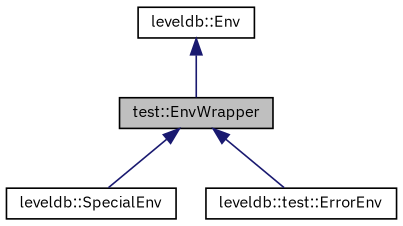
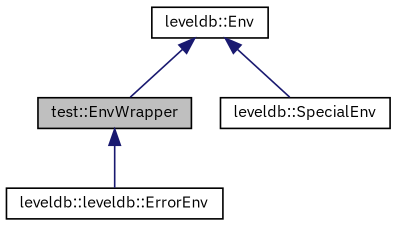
edge "leveldb::SpecialEnv" -> "test::EnvWrapper": now "leveldb::SpecialEnv" -> "leveldb::Env"
node "leveldb::test::ErrorEnv": label "leveldb::test::ErrorEnv" -> "leveldb::leveldb::ErrorEnv"
